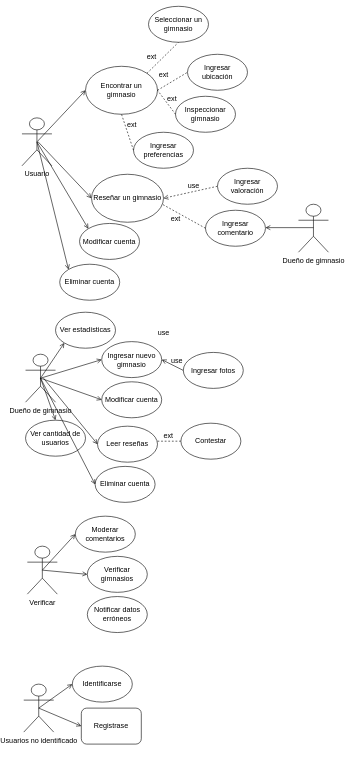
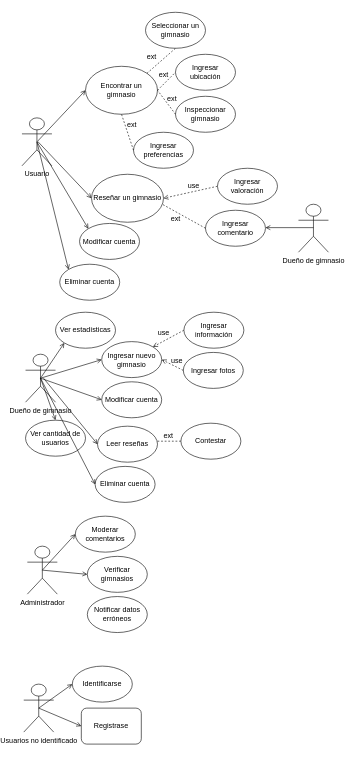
node "Seleccionar un gimnasio": moved (179, 24) -> (176, 30)
node "Ingresar ubicación": moved (218, 72) -> (206, 72)
node "Ingresar información": added
edge "Ingresar información" -> "Ingresar nuevo gimnasio": added
edge "Ingresar fotos" -> "Ingresar nuevo gimnasio": style solid -> dashed
node "Verificar": label "Verificar" -> "Administrador"
